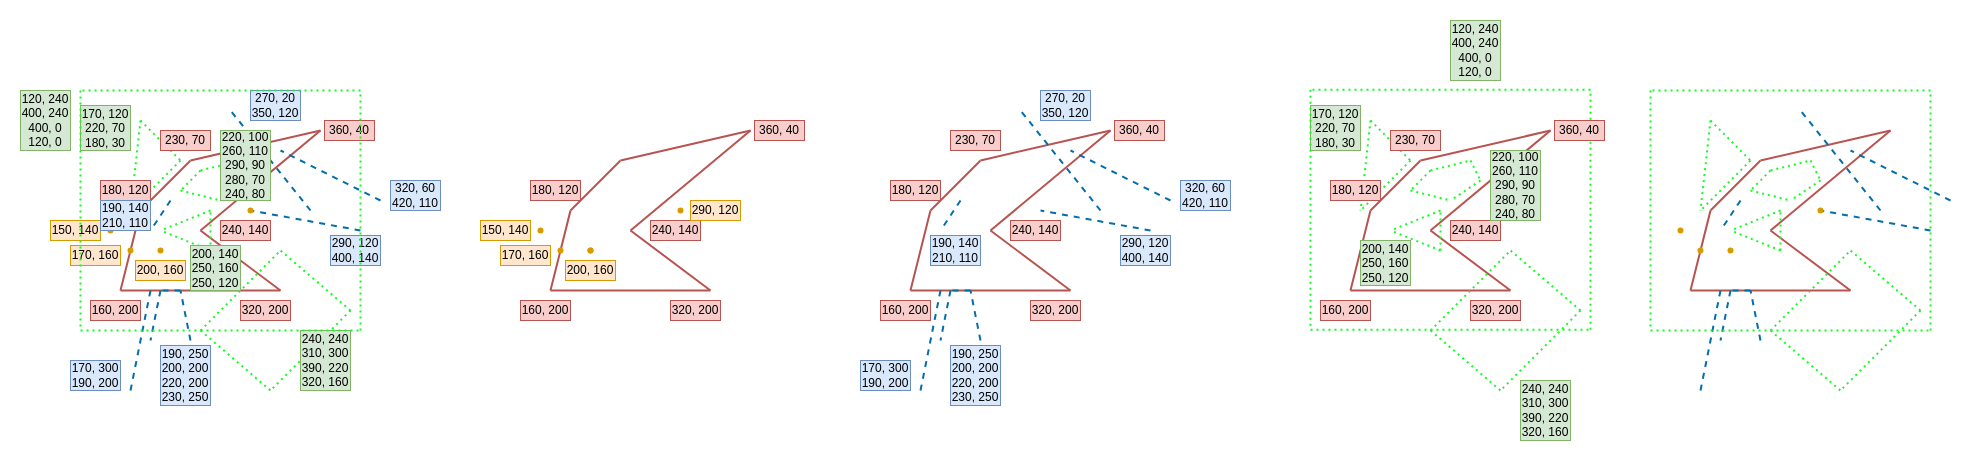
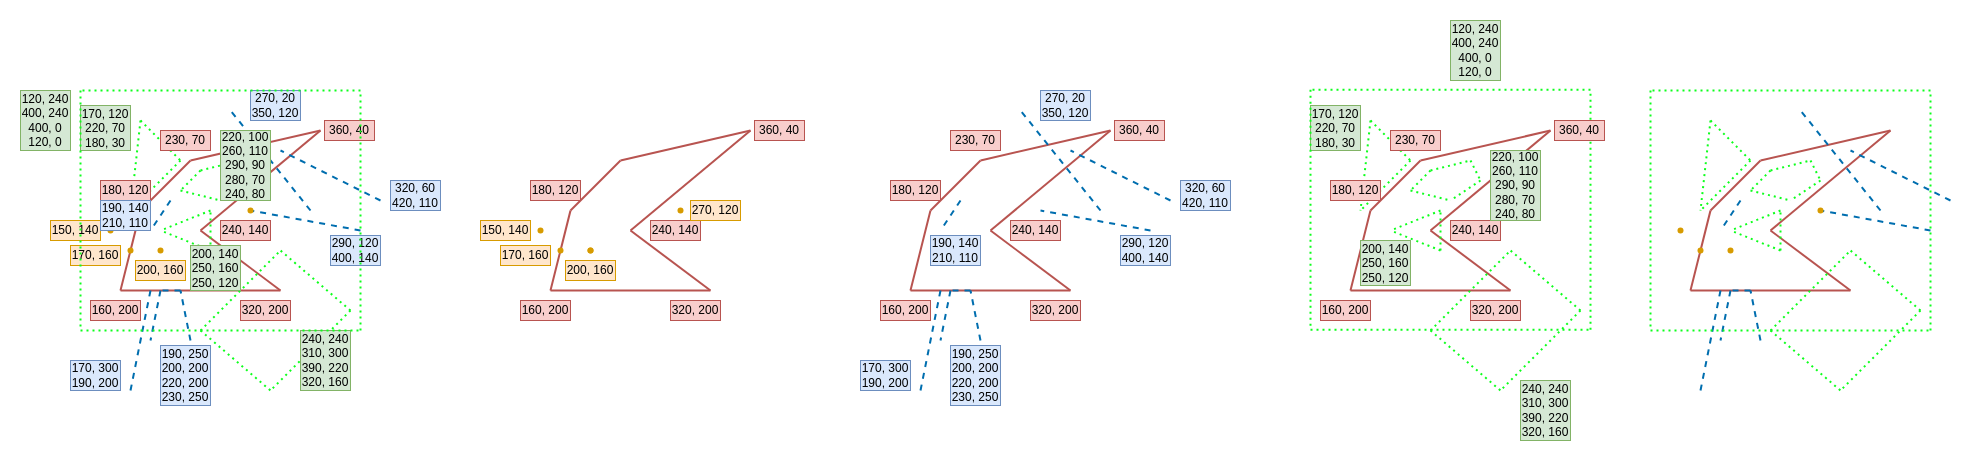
node "290, 120": label "290, 120" -> "270, 120"
